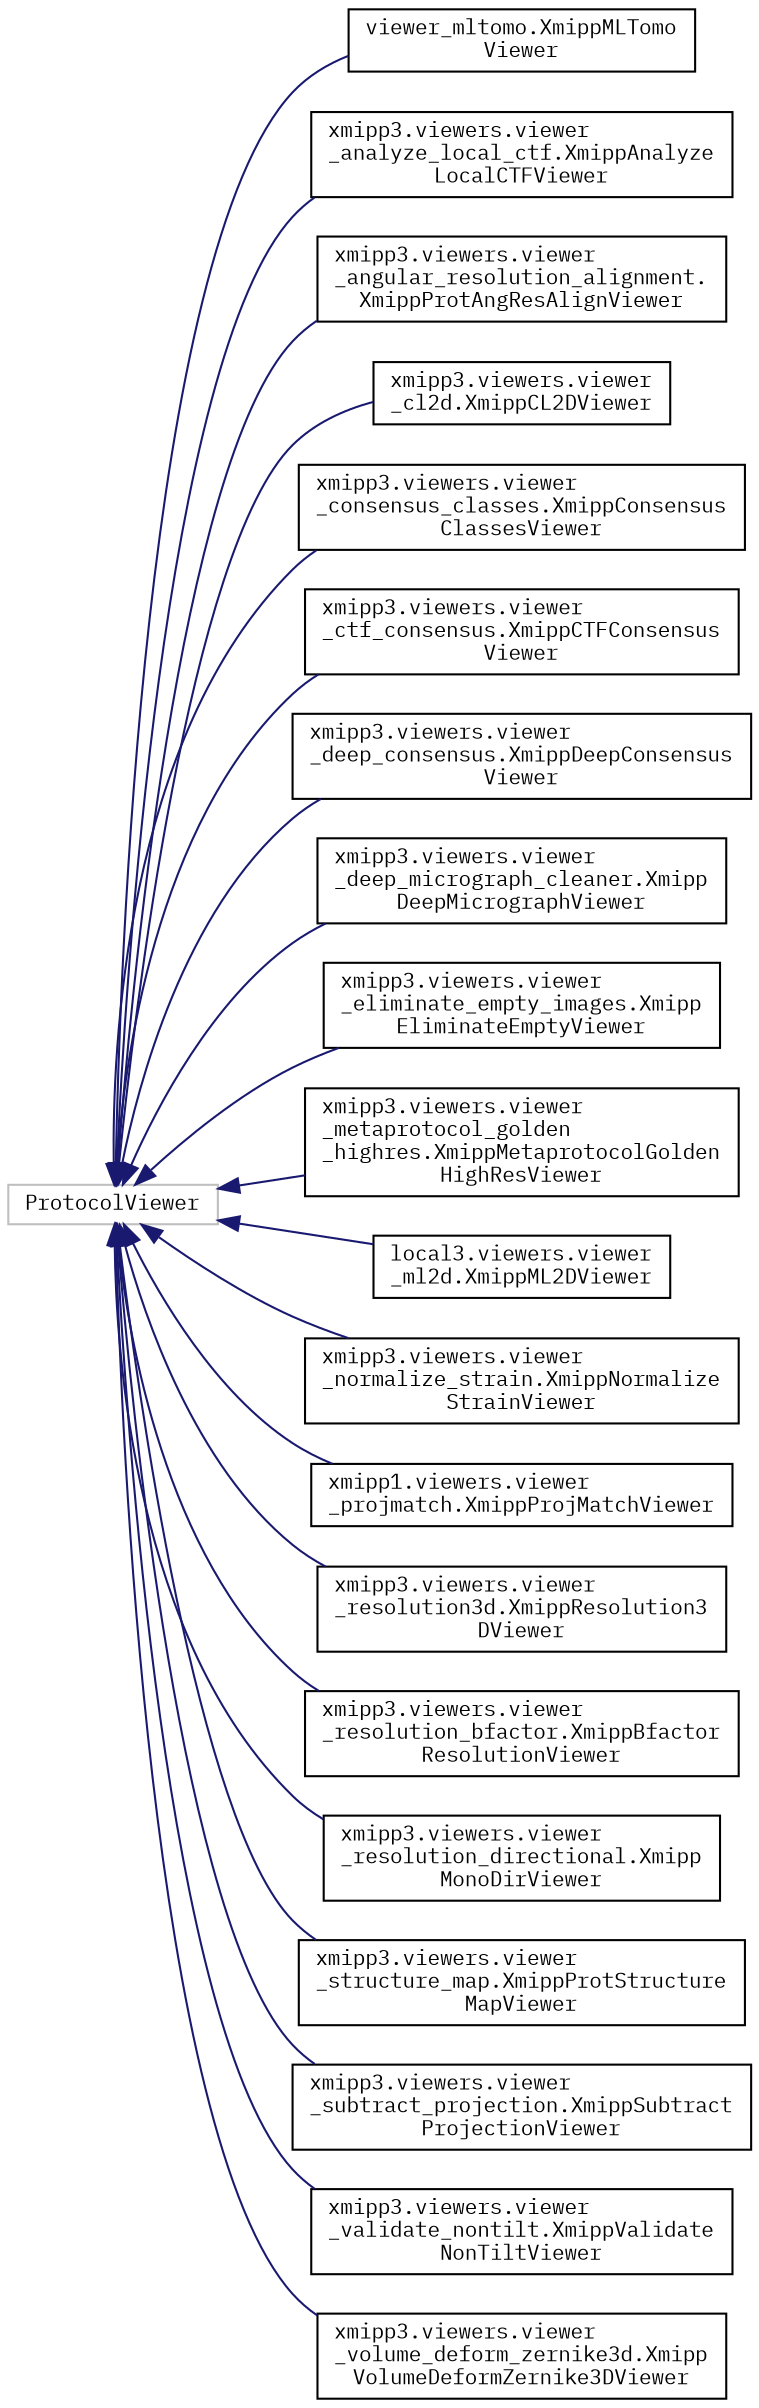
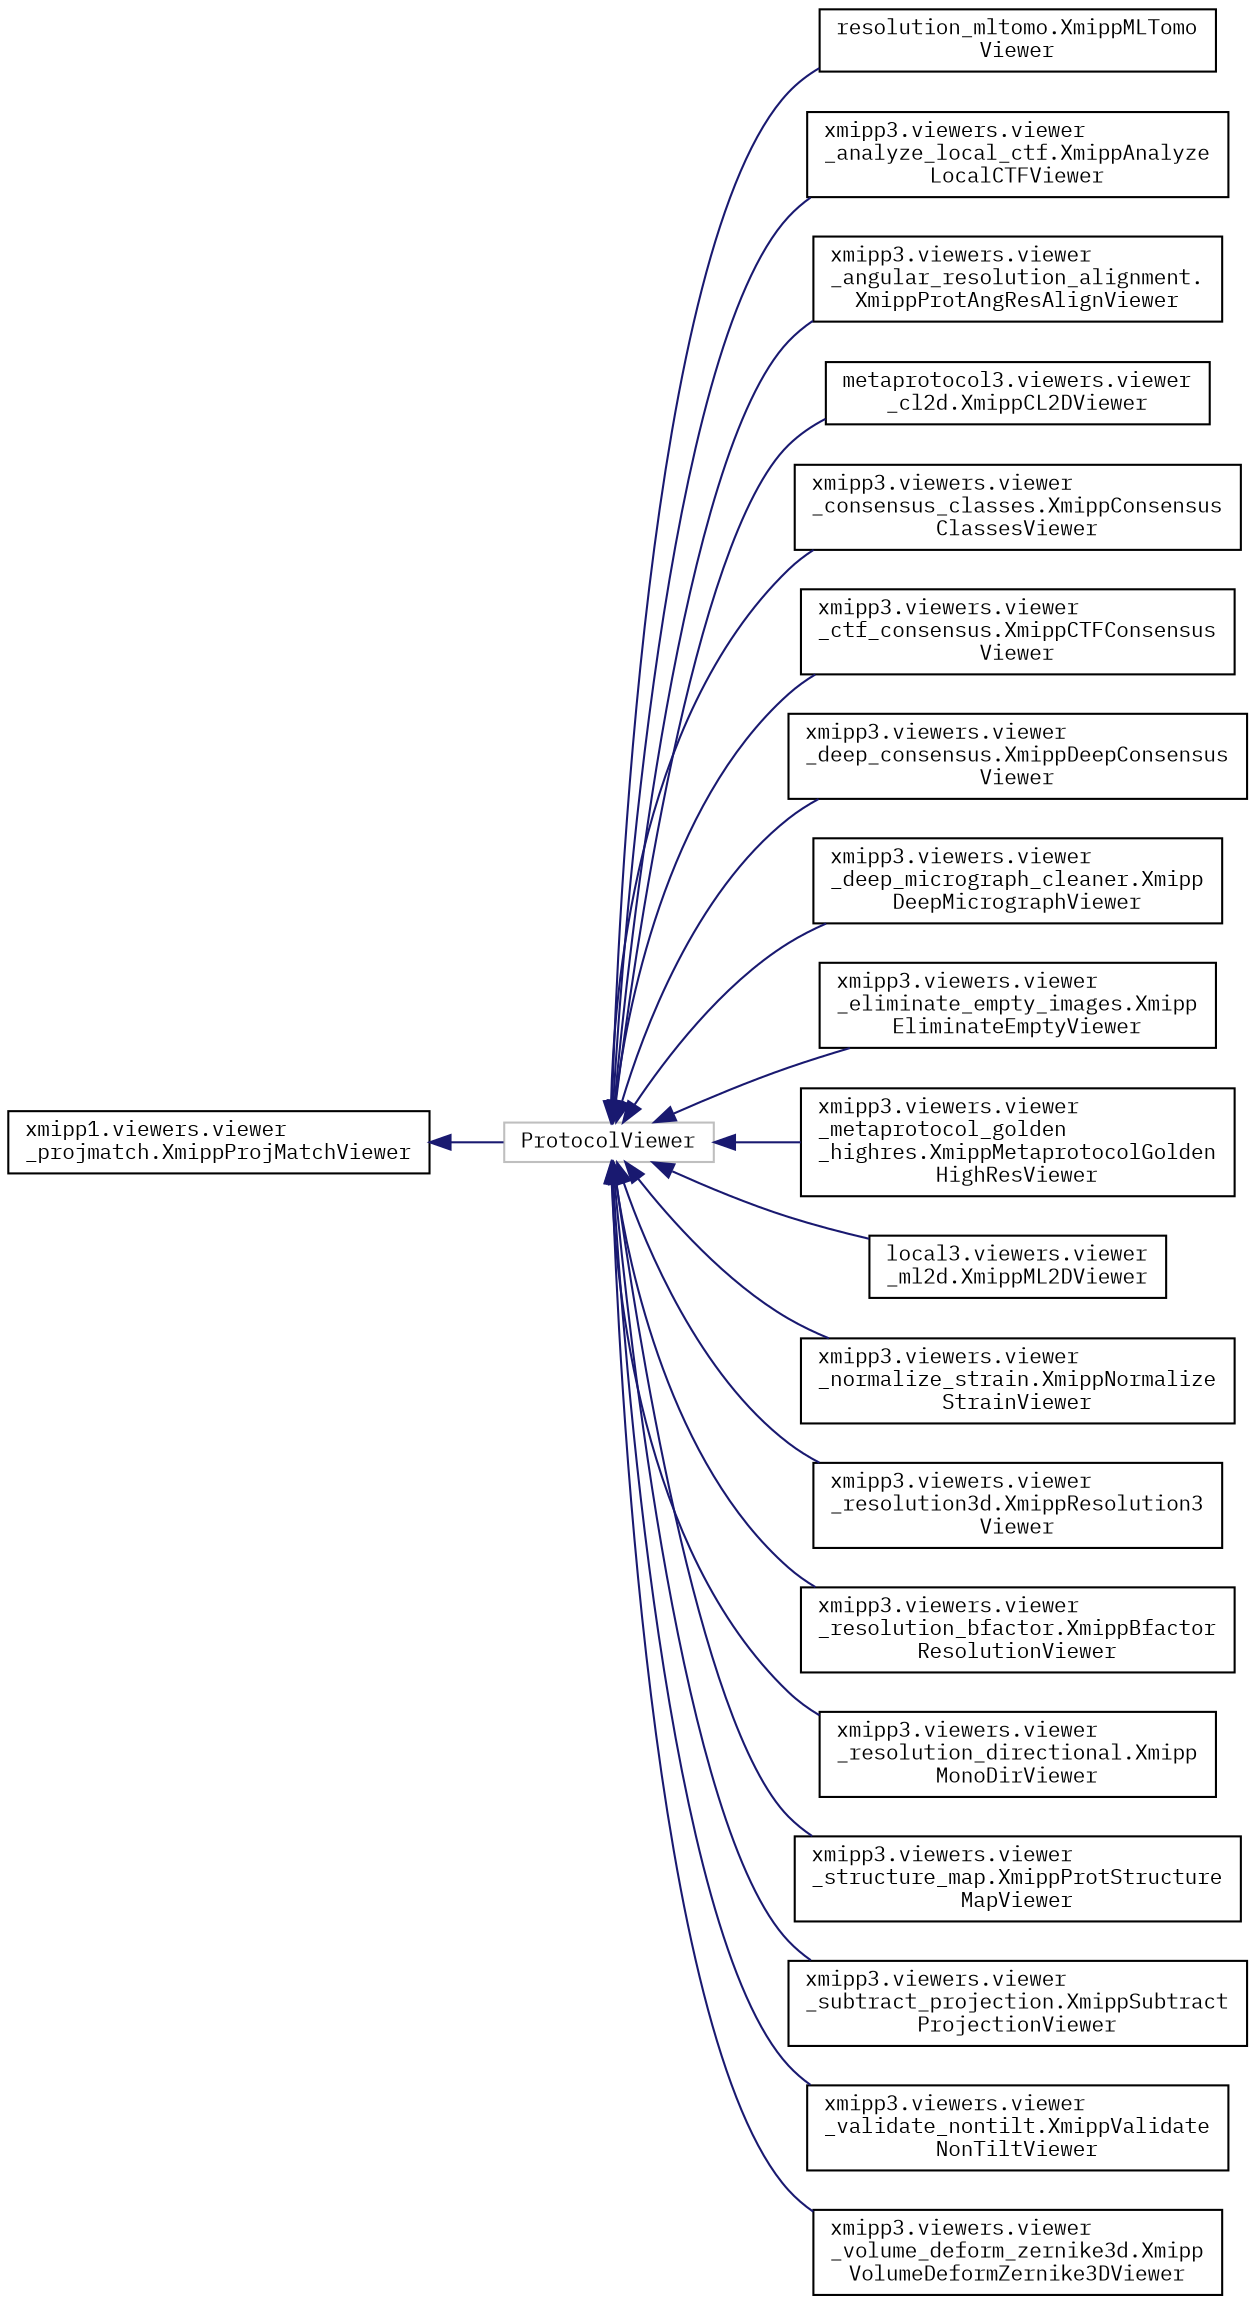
node "viewer_mltomo.XmippMLTomo Viewer": label "viewer_mltomo.XmippMLTomo Viewer" -> "resolution_mltomo.XmippMLTomo Viewer"
node "xmipp3.viewers.viewer _cl2d.XmippCL2DViewer": label "xmipp3.viewers.viewer _cl2d.XmippCL2DViewer" -> "metaprotocol3.viewers.viewer _cl2d.XmippCL2DViewer"
edge "xmipp1.viewers.viewer _projmatch.XmippProjMatchViewer" -> "ProtocolViewer": reversed
node "xmipp3.viewers.viewer _resolution3d.XmippResolution3 DViewer": label "xmipp3.viewers.viewer _resolution3d.XmippResolution3 DViewer" -> "xmipp3.viewers.viewer _resolution3d.XmippResolution3 Viewer"
